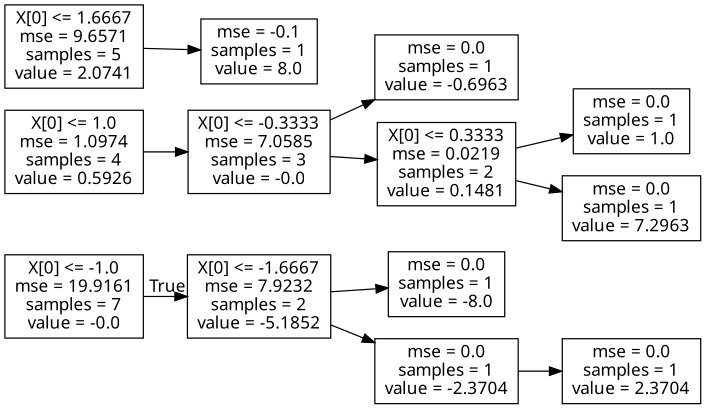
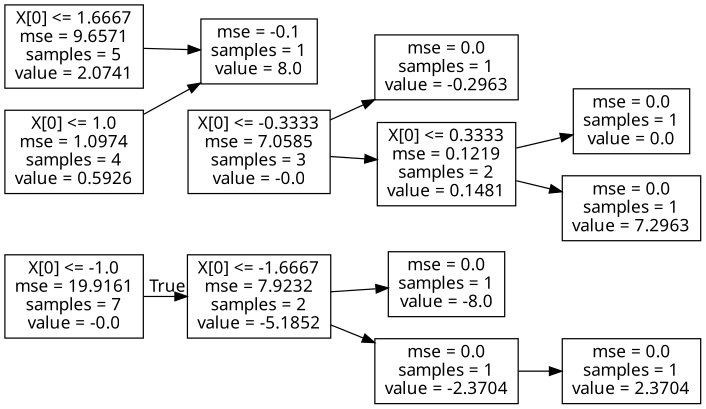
node "mse = 0.0 samples = 1 value = -0.6963": label "mse = 0.0 samples = 1 value = -0.6963" -> "mse = 0.0 samples = 1 value = -0.2963"
node "mse = 0.0 samples = 1 value = 1.0": label "mse = 0.0 samples = 1 value = 1.0" -> "mse = 0.0 samples = 1 value = 0.0"
edge "X[0] <= 1.0 mse = 1.0974 samples = 4 value = 0.5926" -> "X[0] <= -0.3333 mse = 7.0585 samples = 3 value = -0.0": now "X[0] <= 1.0 mse = 1.0974 samples = 4 value = 0.5926" -> "mse = -0.1 samples = 1 value = 8.0"
node "X[0] <= 0.3333 mse = 0.0219 samples = 2 value = 0.1481": label "X[0] <= 0.3333 mse = 0.0219 samples = 2 value = 0.1481" -> "X[0] <= 0.3333 mse = 0.1219 samples = 2 value = 0.1481"
